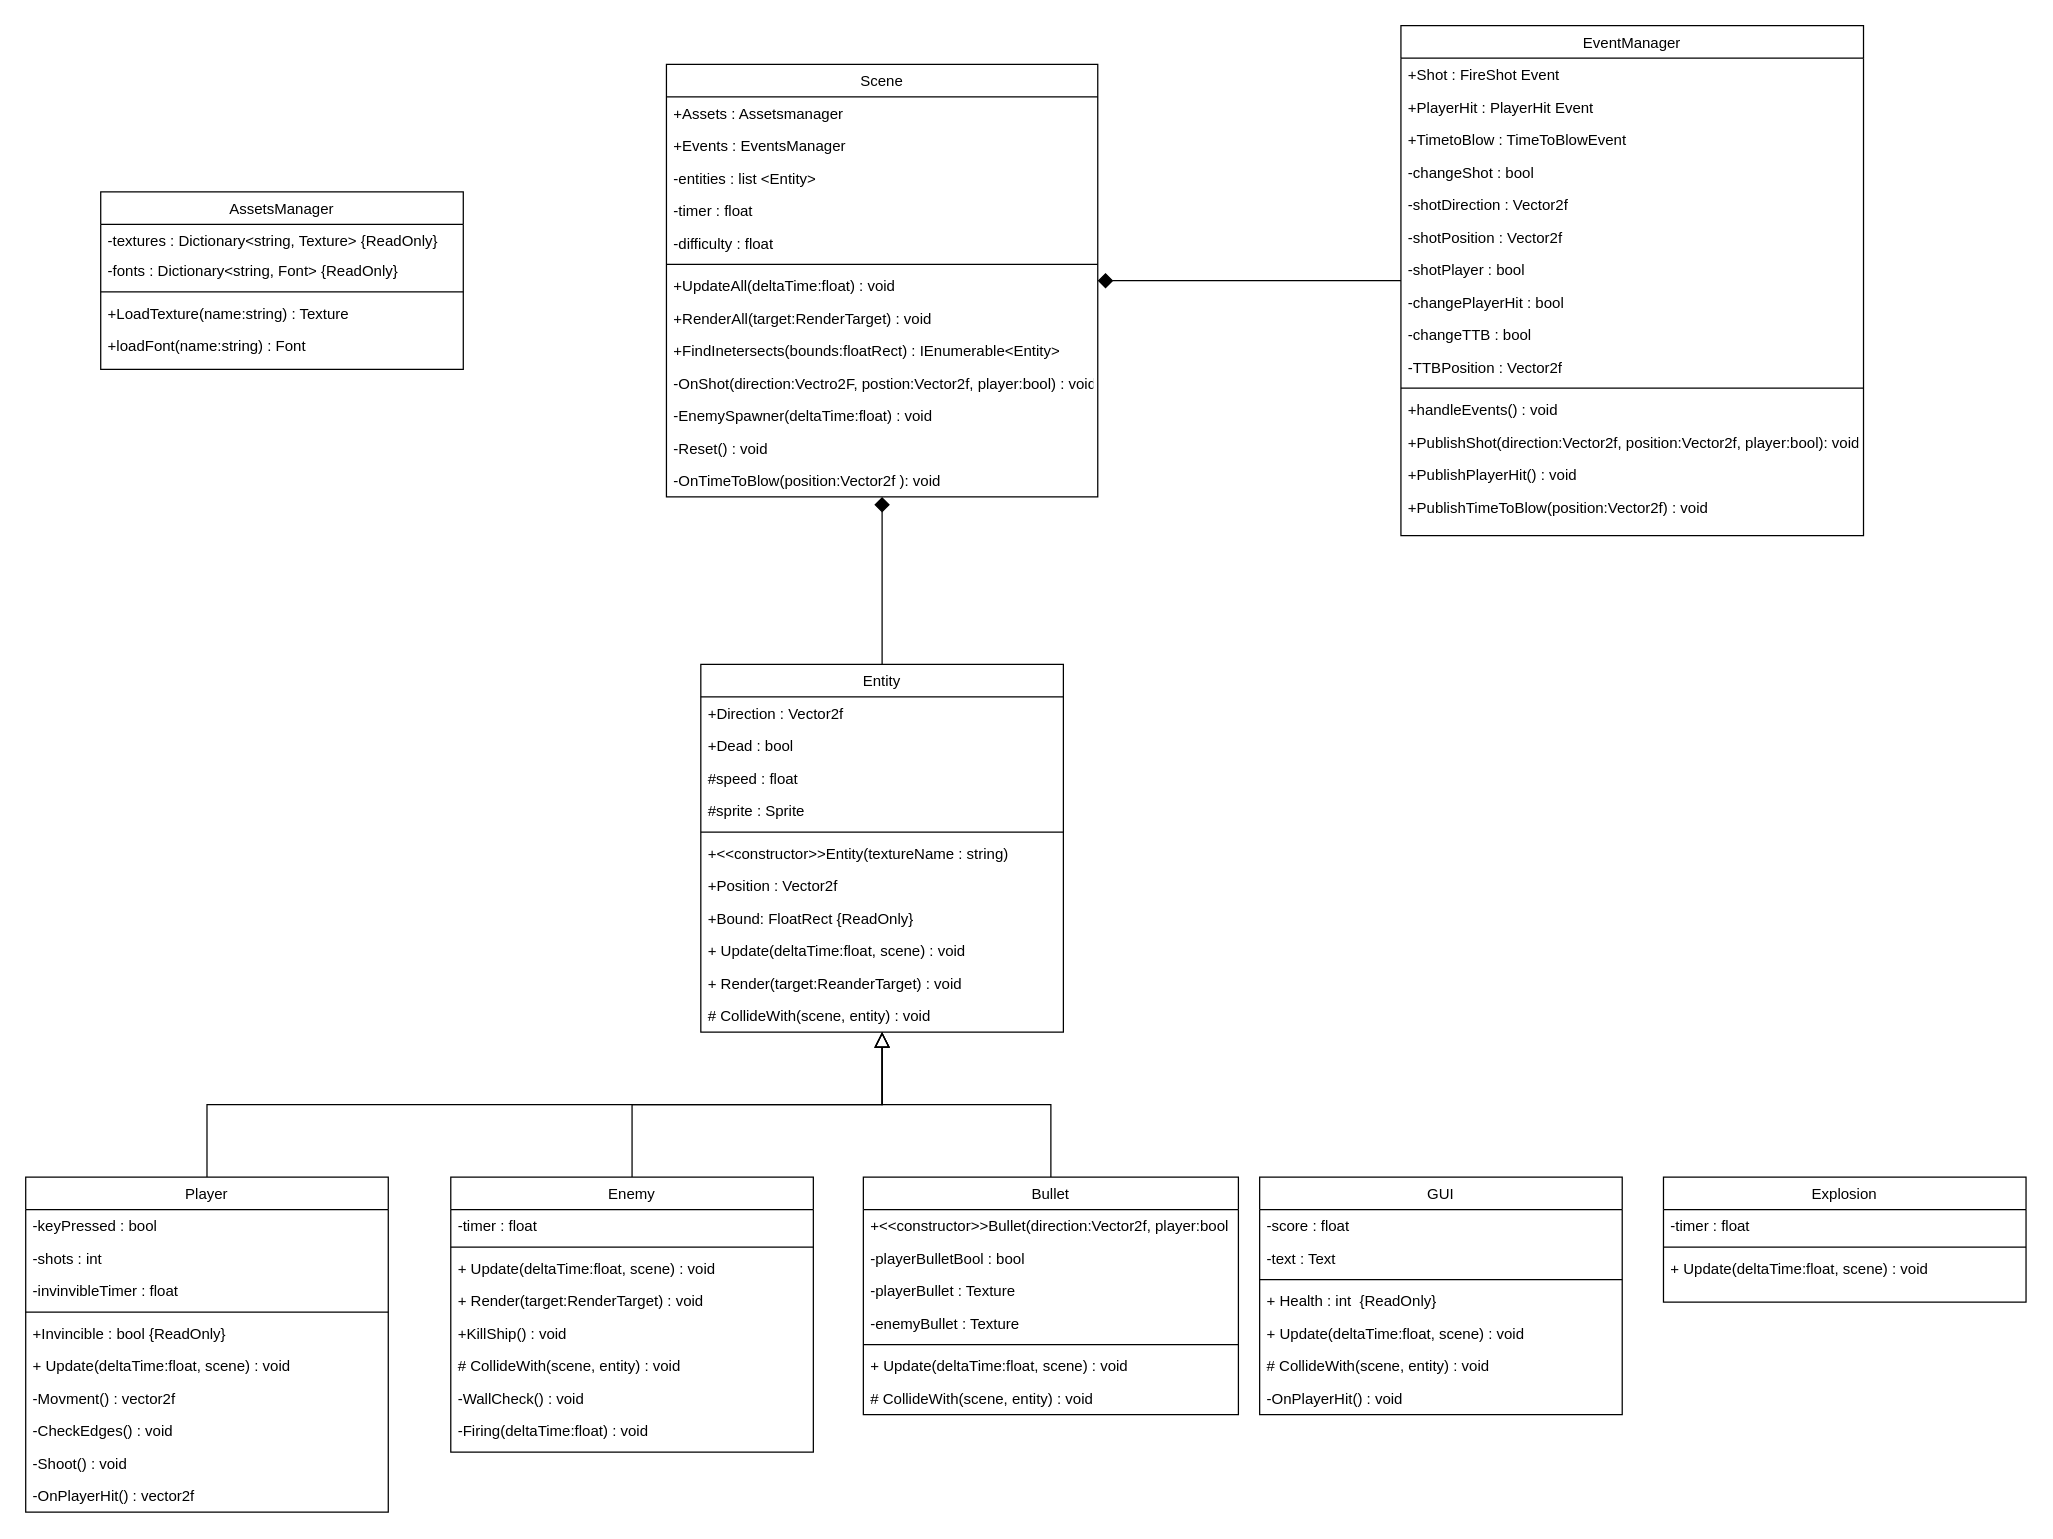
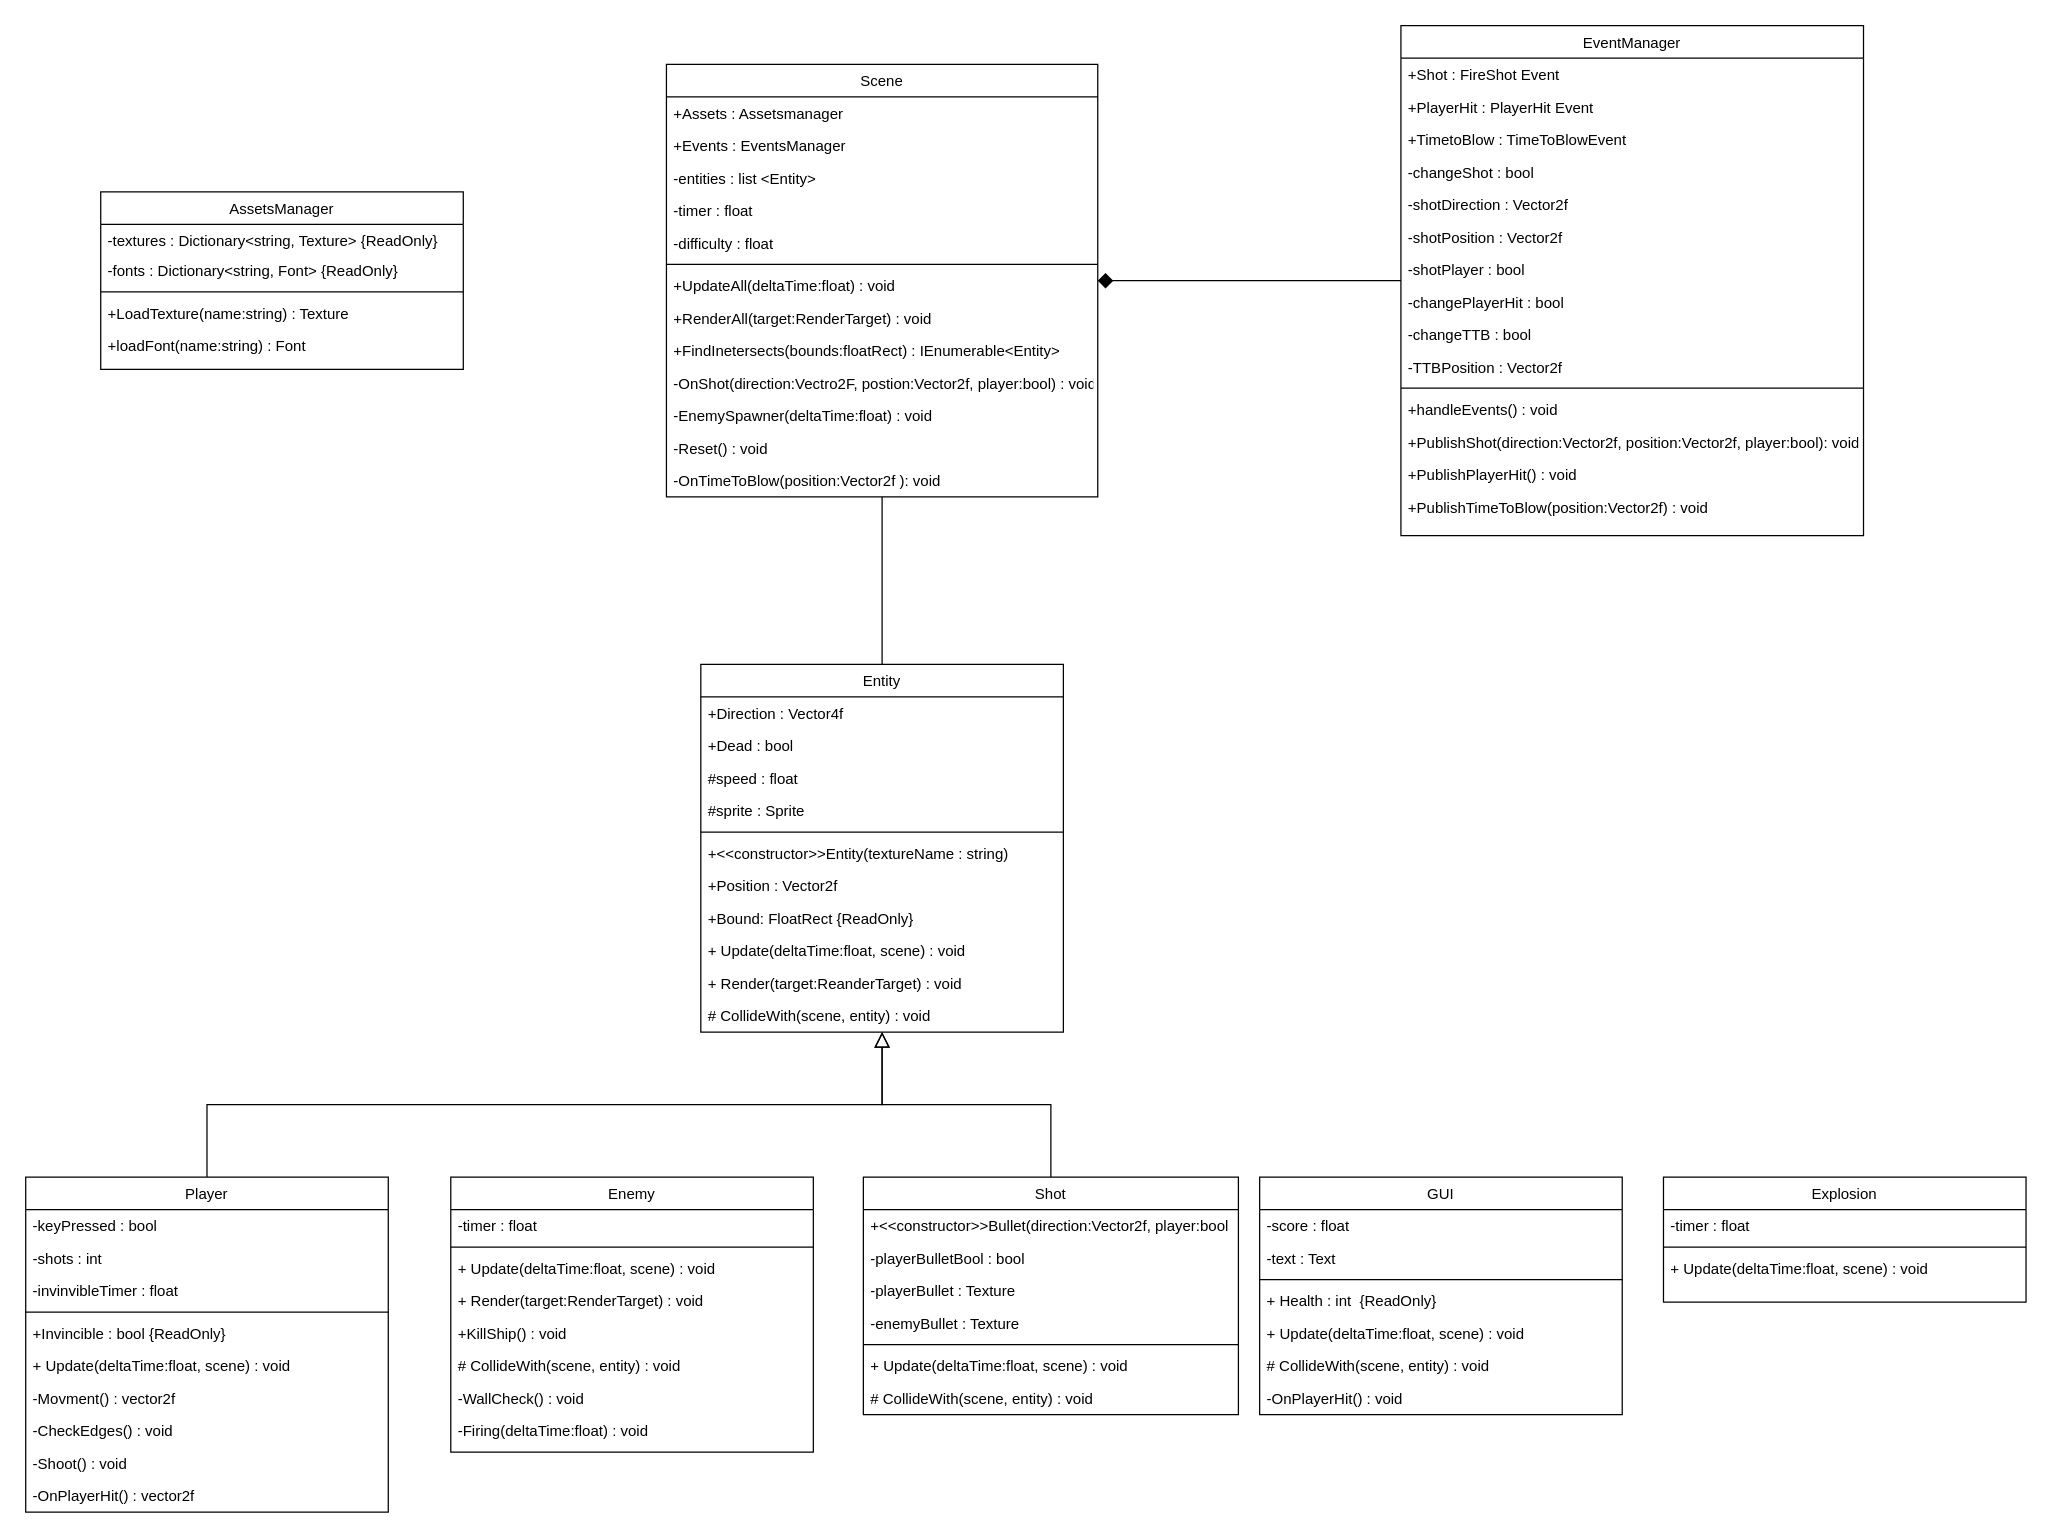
edge "Entity" -> "Scene": arrowhead diamond -> none
node "+Direction : Vector2f": label "+Direction : Vector2f" -> "+Direction : Vector4f"
edge "Enemy" -> "Entity": removed
node "Bullet": label "Bullet" -> "Shot"
